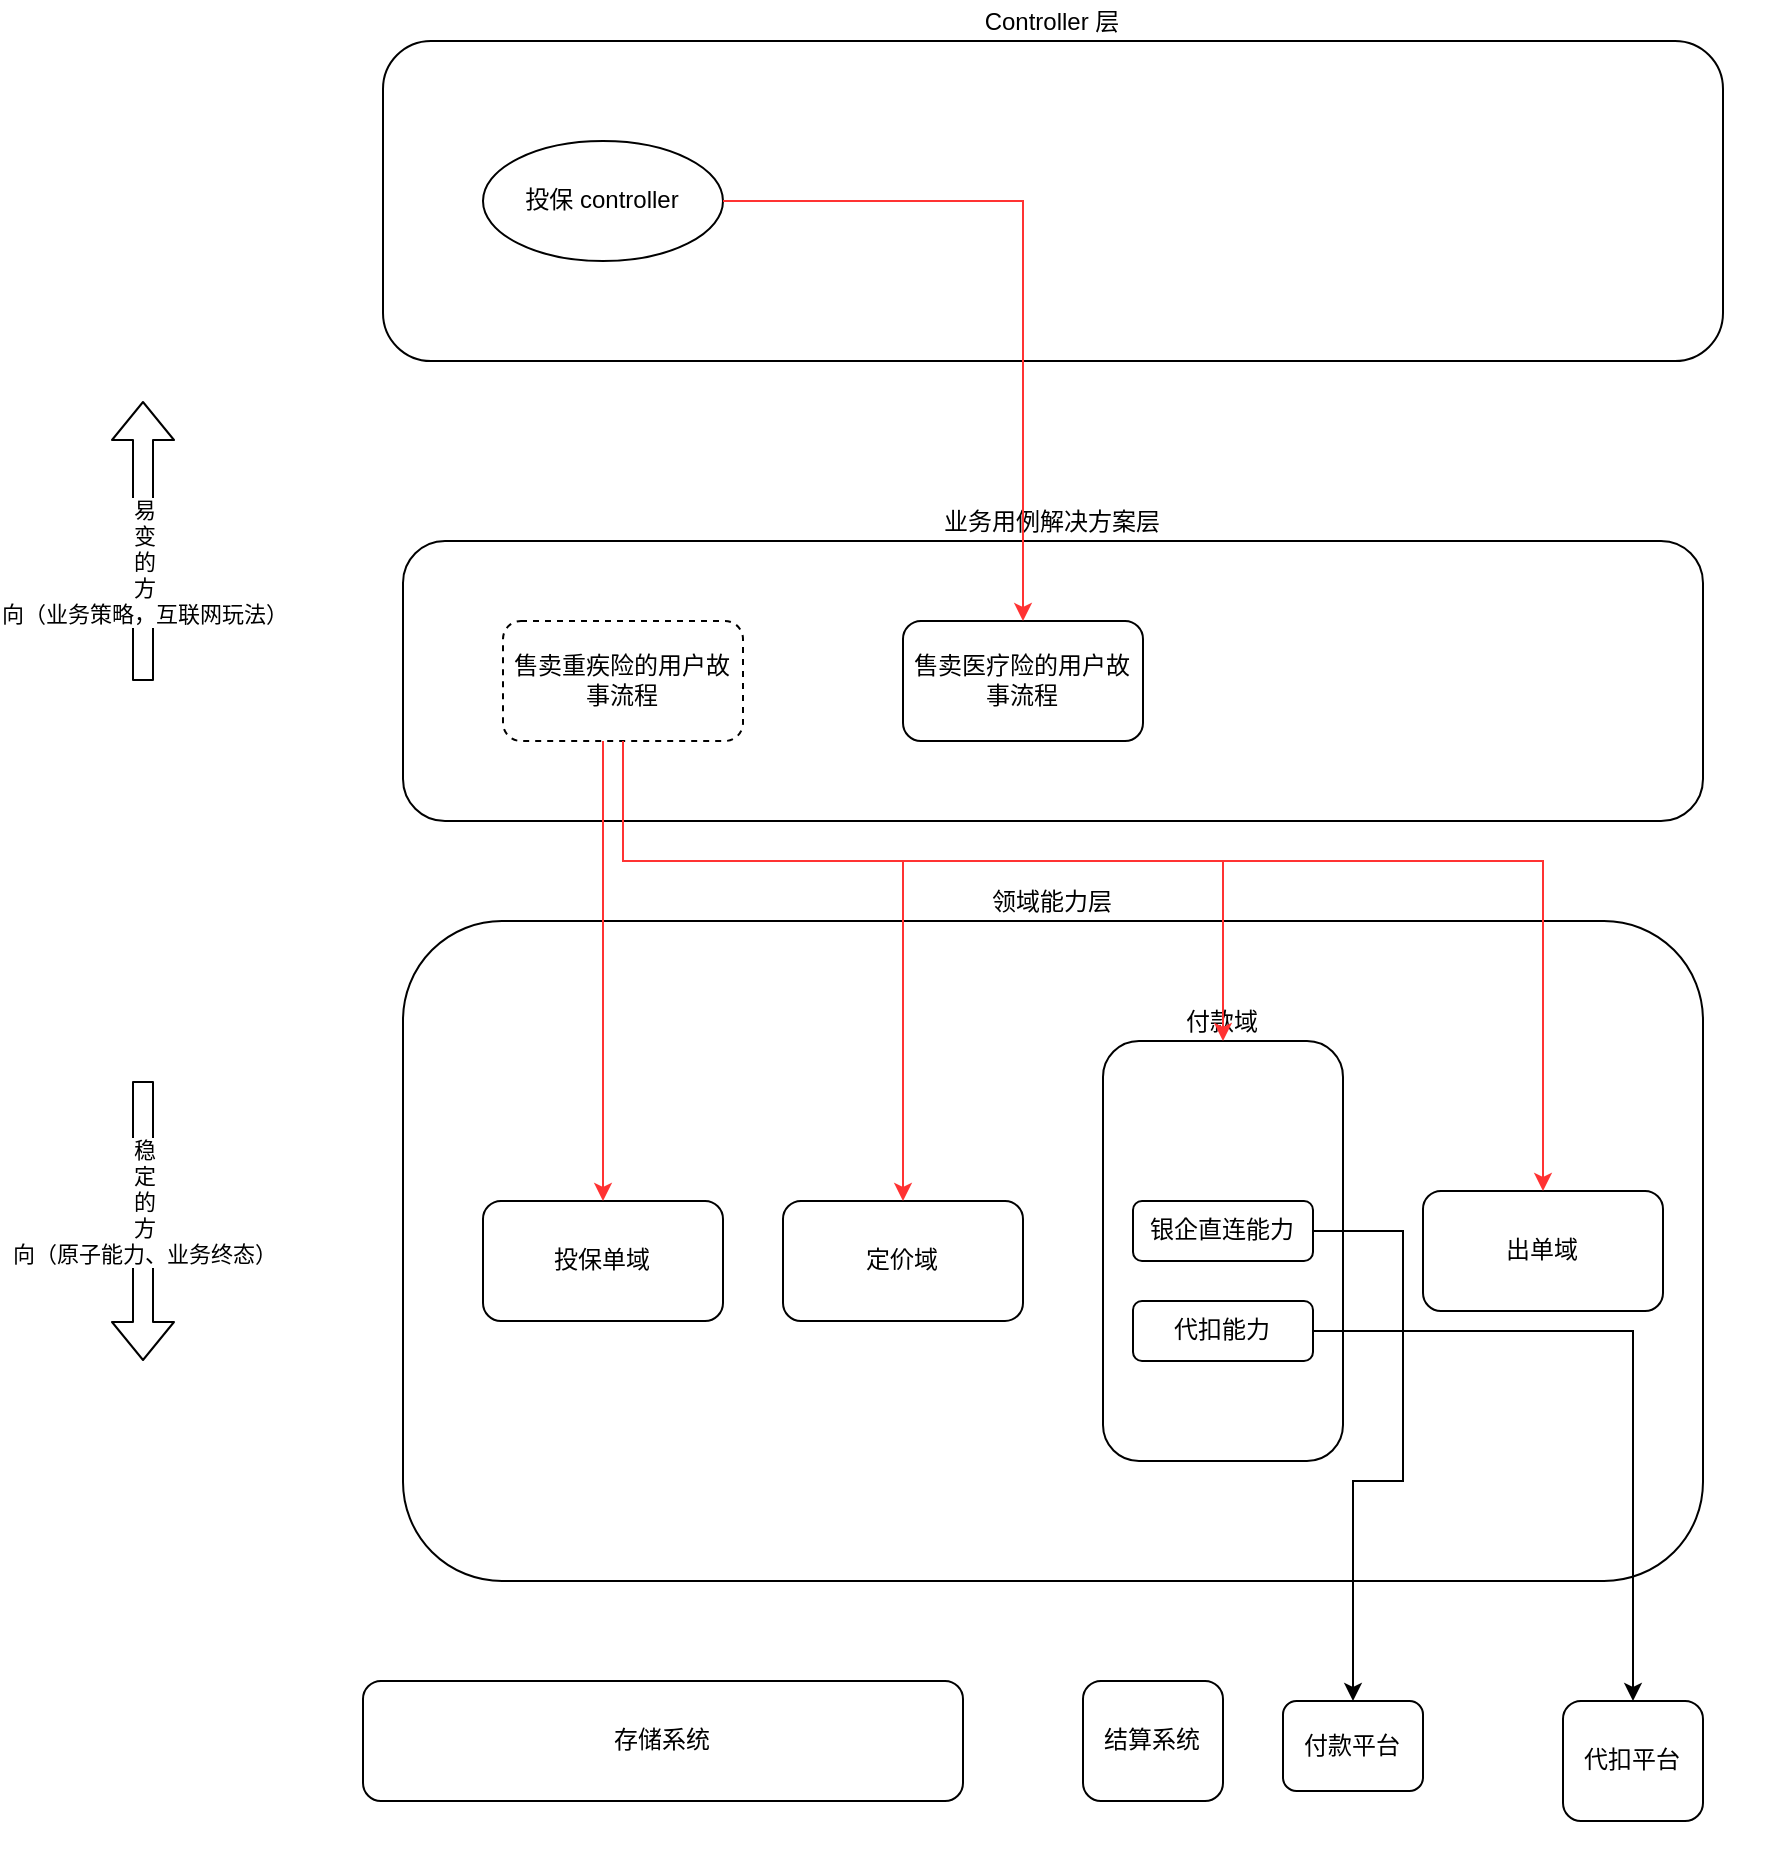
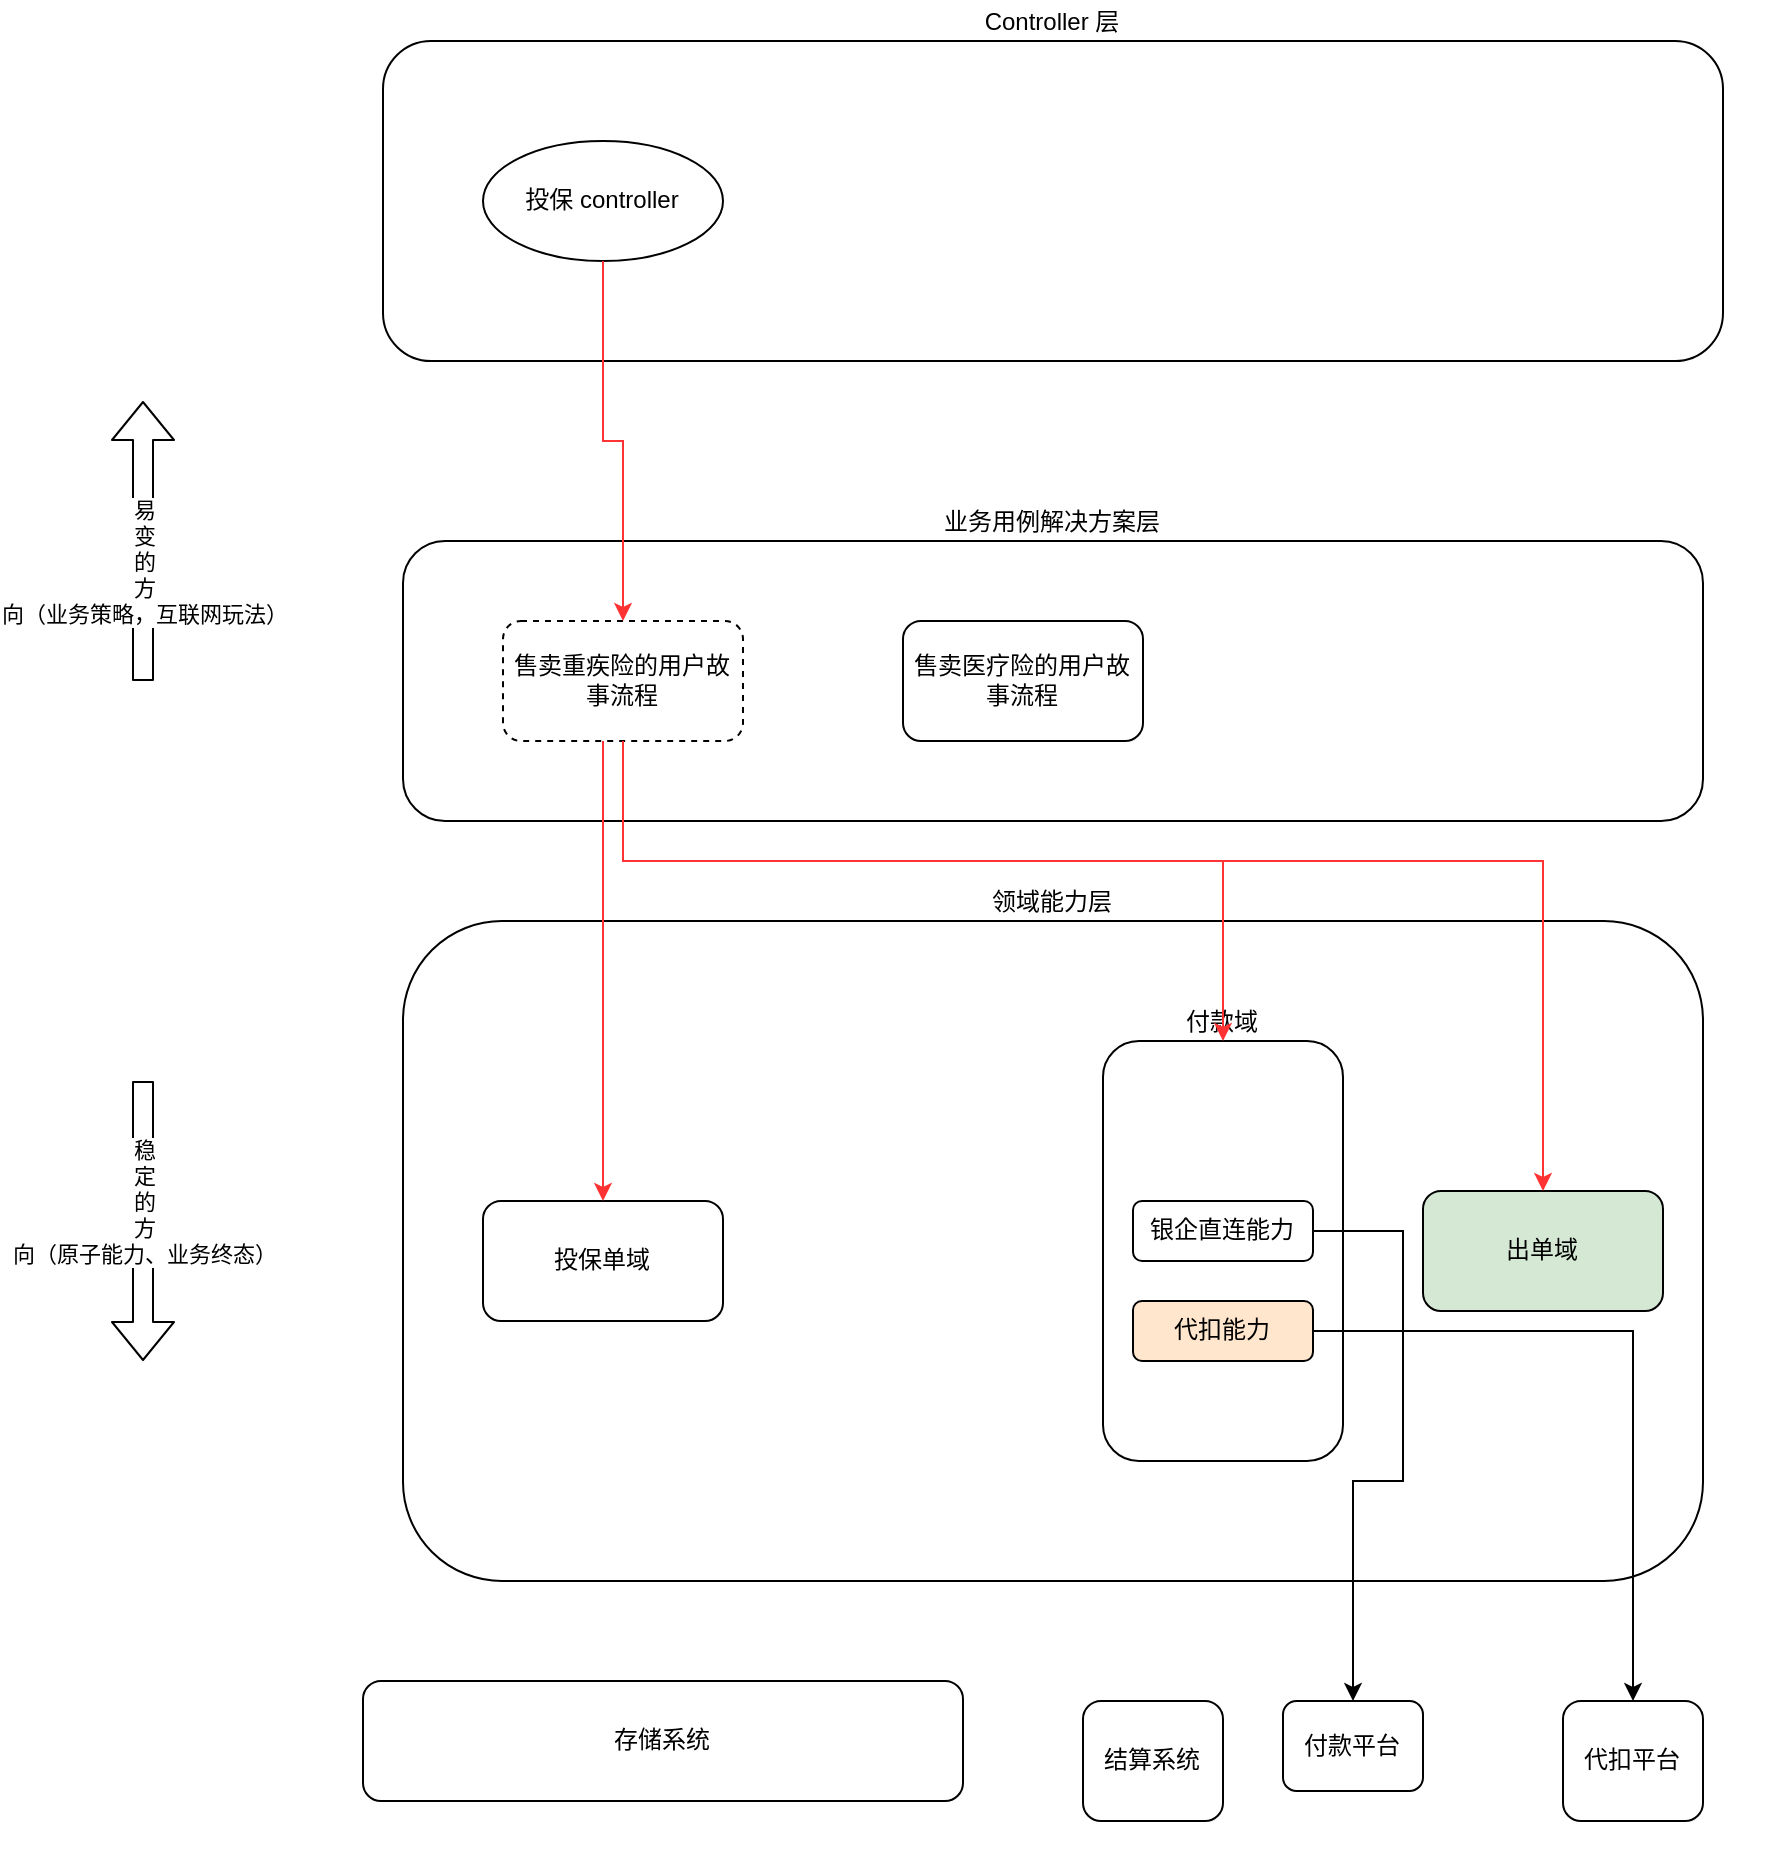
edge "投保 controller" -> "售卖医疗险的用户故事流程": now "投保 controller" -> "售卖重疾险的用户故事流程"
edge "售卖重疾险的用户故事流程" -> "定价域": removed
node "出单域": fillcolor #ffffff -> #d5e8d4
node "定价域": removed
node "代扣能力": fillcolor #ffffff -> #ffe6cc
node "结算系统": moved (1153, 1741) -> (1153, 1761)
